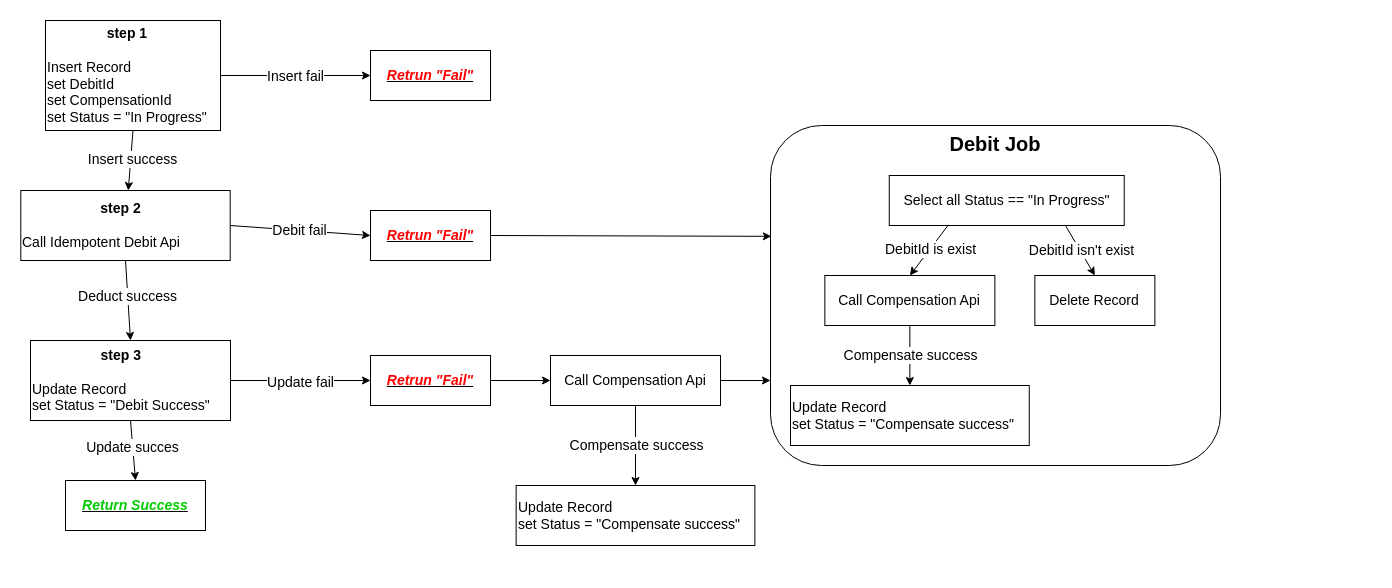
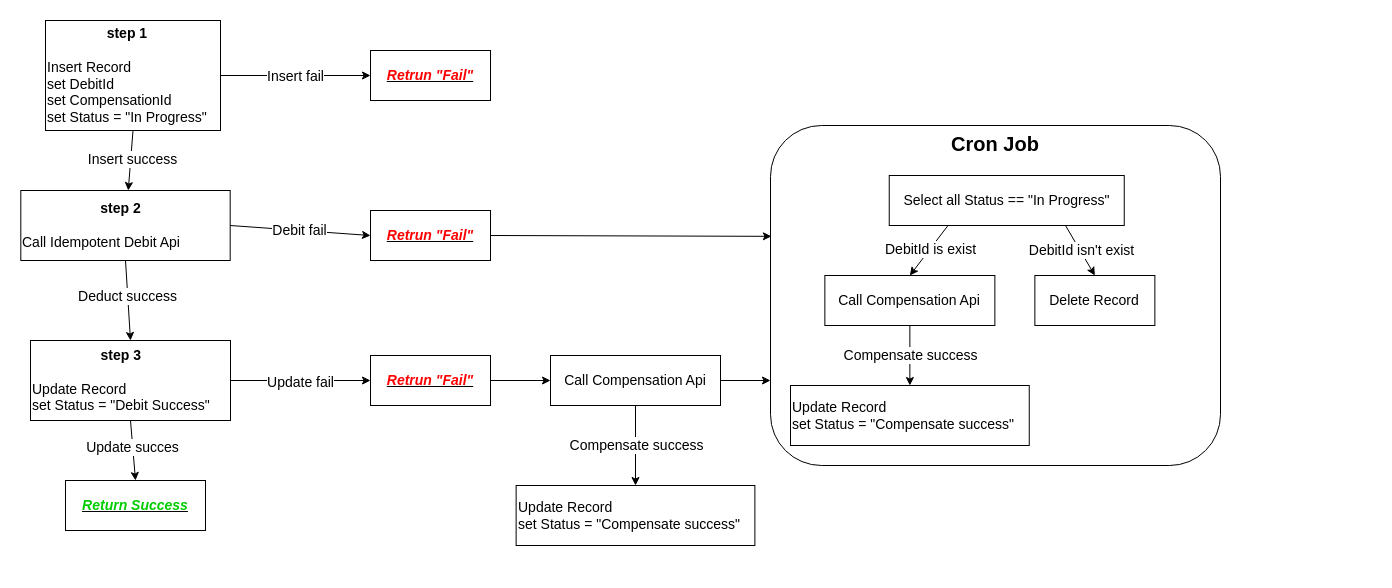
node "Debit Job": label "Debit Job" -> "Cron Job"
